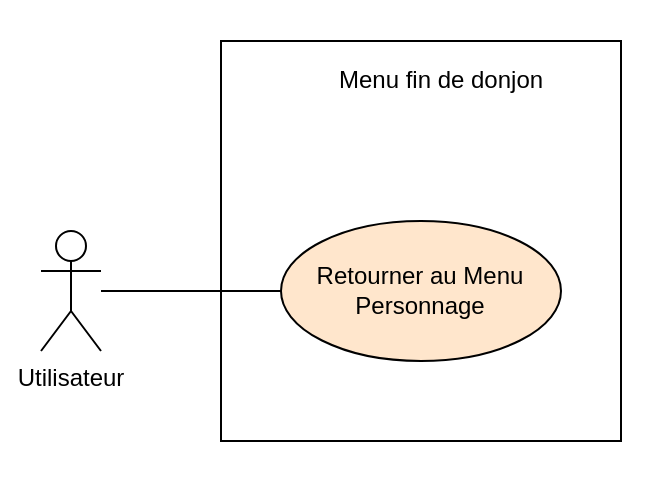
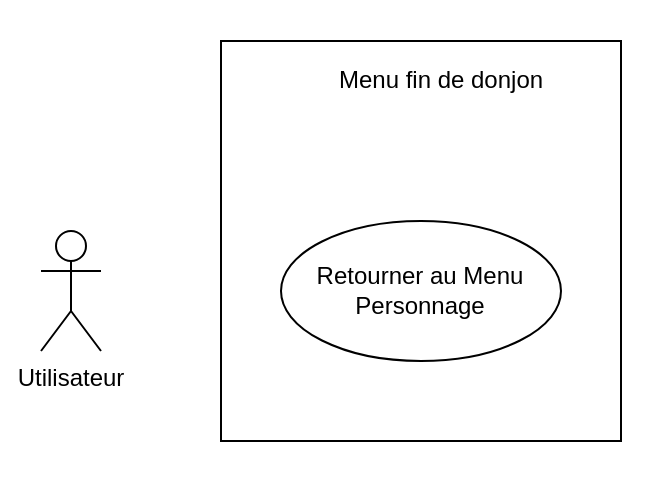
edge "Utilisateur" -- "Retourner au Menu Personnage": removed
node "Retourner au Menu Personnage": fillcolor #ffe6cc -> #ffffff
